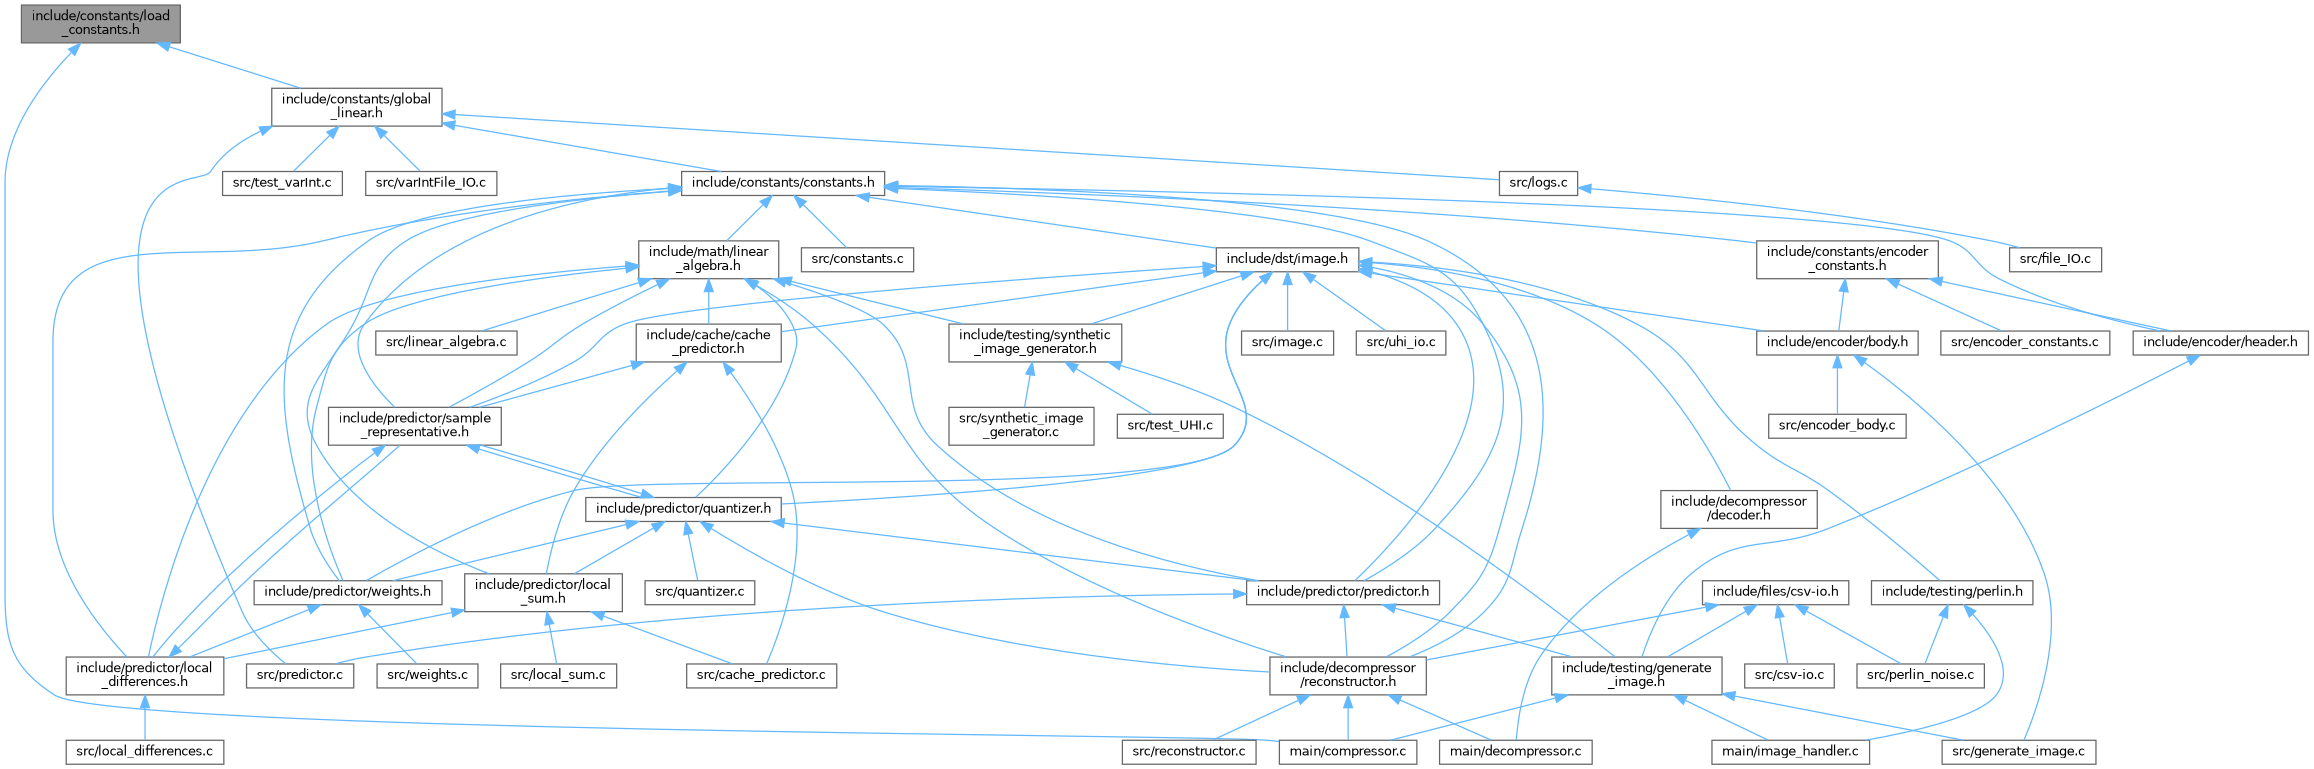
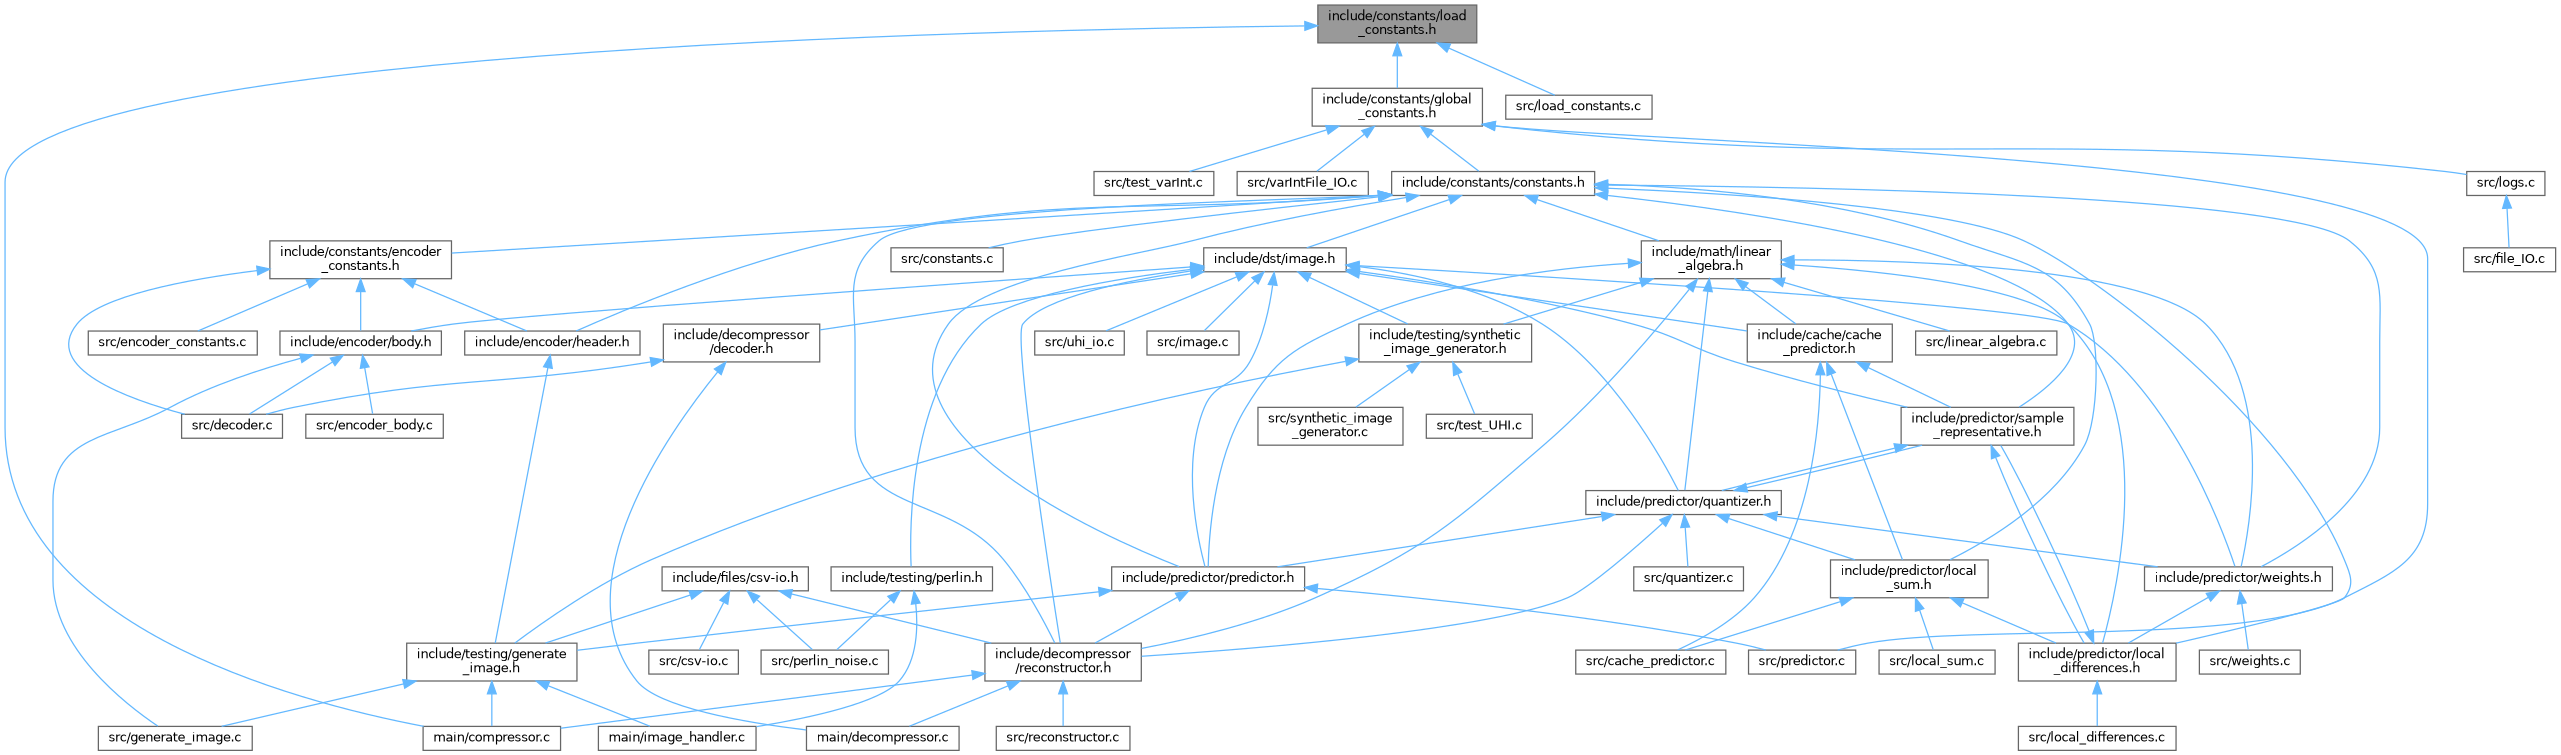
node "include/constants/global _linear.h": label "include/constants/global _linear.h" -> "include/constants/global _constants.h"
node "src/load_constants.c": added
edge "include/predictor/sample _representative.h" -> "include/math/linear _algebra.h": removed
node "src/decoder.c": added
